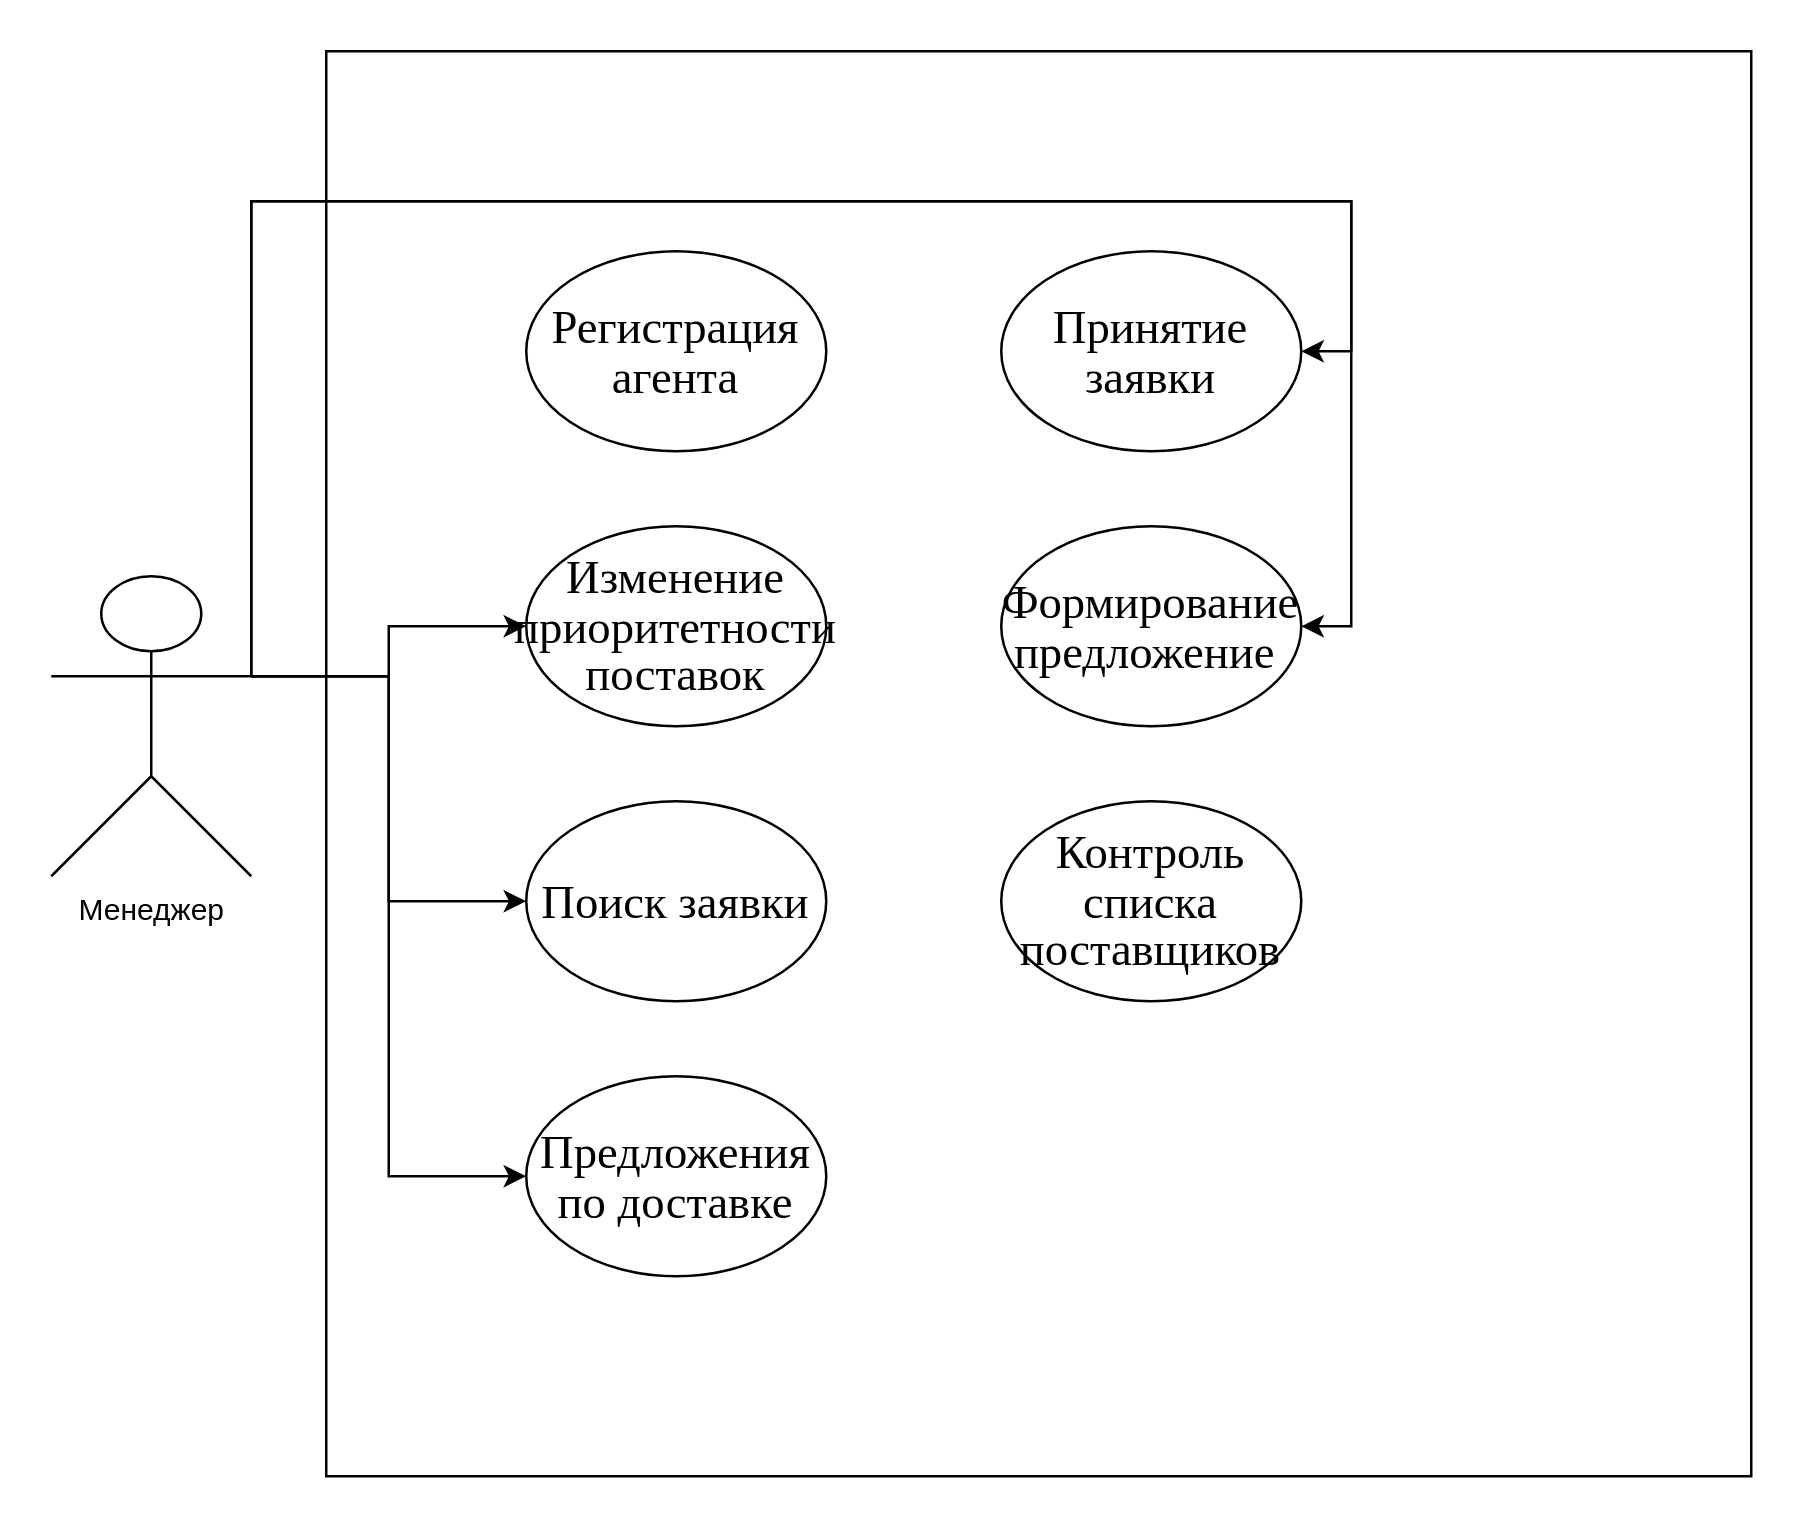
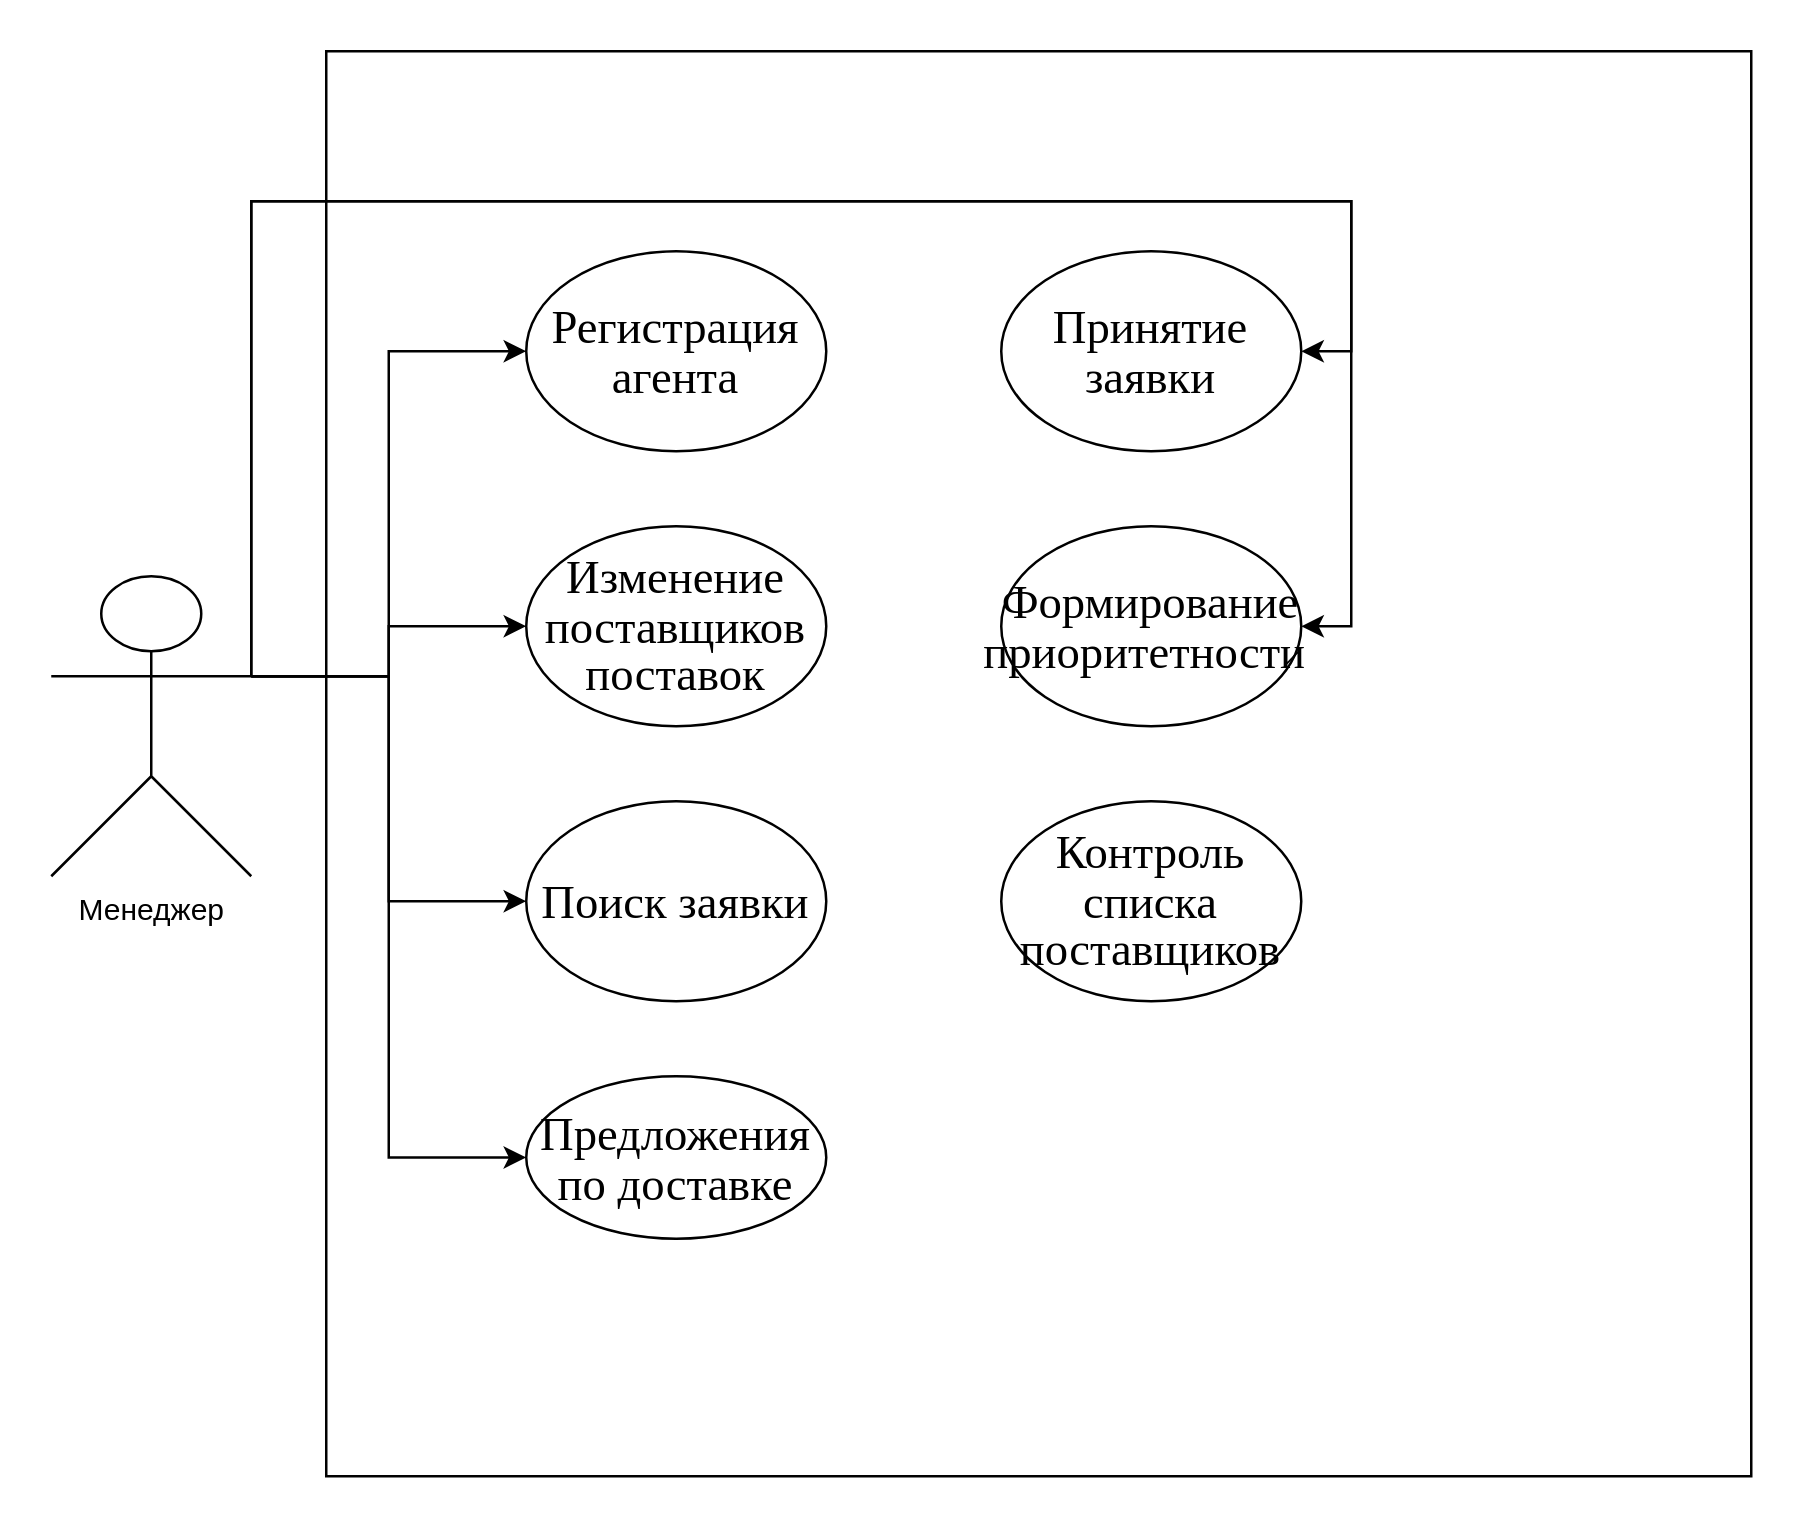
edge "Менеджер" -> "Регистрация агента": added
node "Изменение приоритетности поставок": label "Изменение приоритетности поставок" -> "Изменение поставщиков поставок"
node "Формирование предложение": label "Формирование предложение" -> "Формирование приоритетности"
node "Предложения по доставке": size 300x200 -> 300x163
